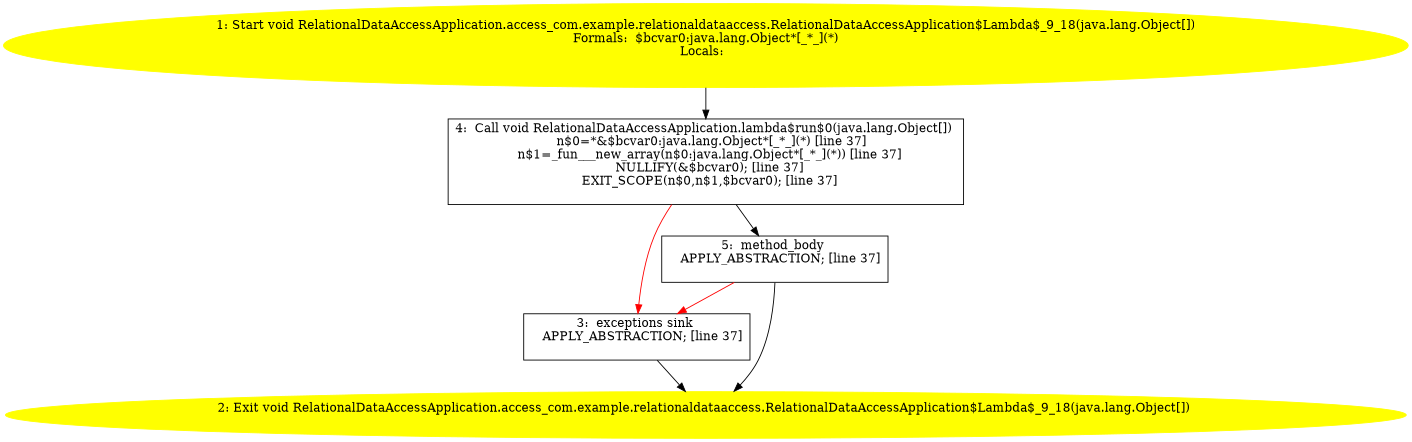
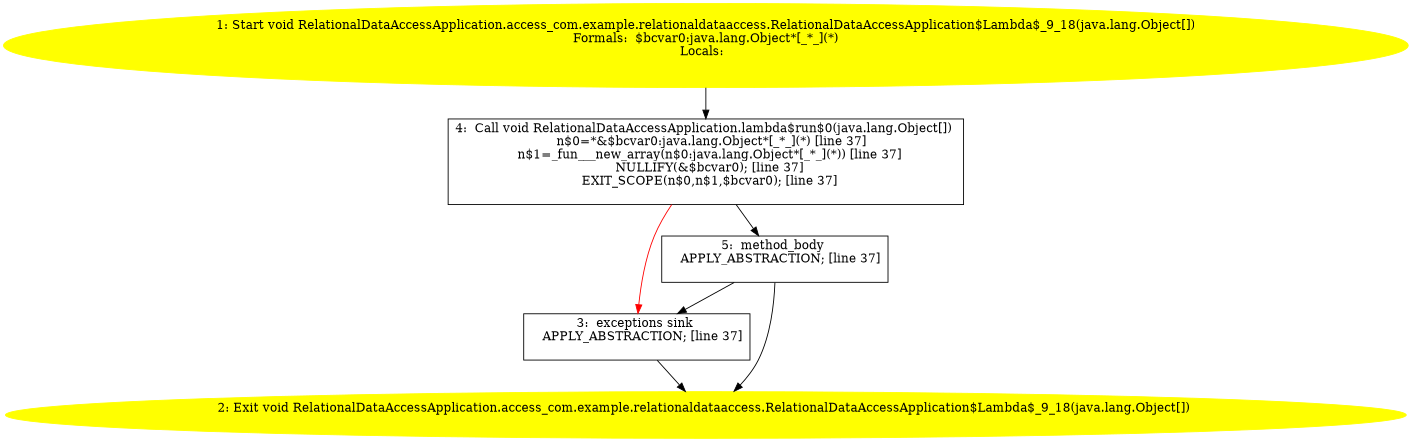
edge "5:  method_body APPLY_ABSTRACTION; [line 37]" -> "3:  exceptions sink APPLY_ABSTRACTION; [line 37]": color red -> black
